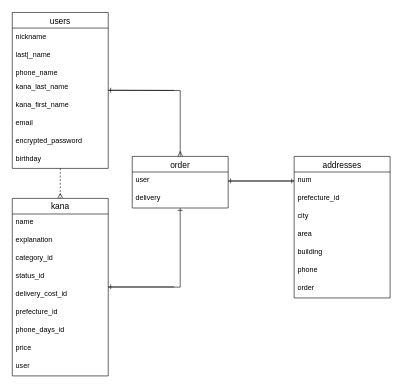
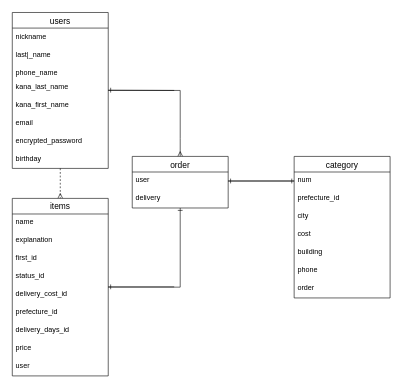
node "addresses": label "addresses" -> "category"
node "kana": label "kana" -> "items"
node "area": label "area" -> "cost"
node "category_id": label "category_id" -> "first_id"
node "phone_days_id": label "phone_days_id" -> "delivery_days_id"
